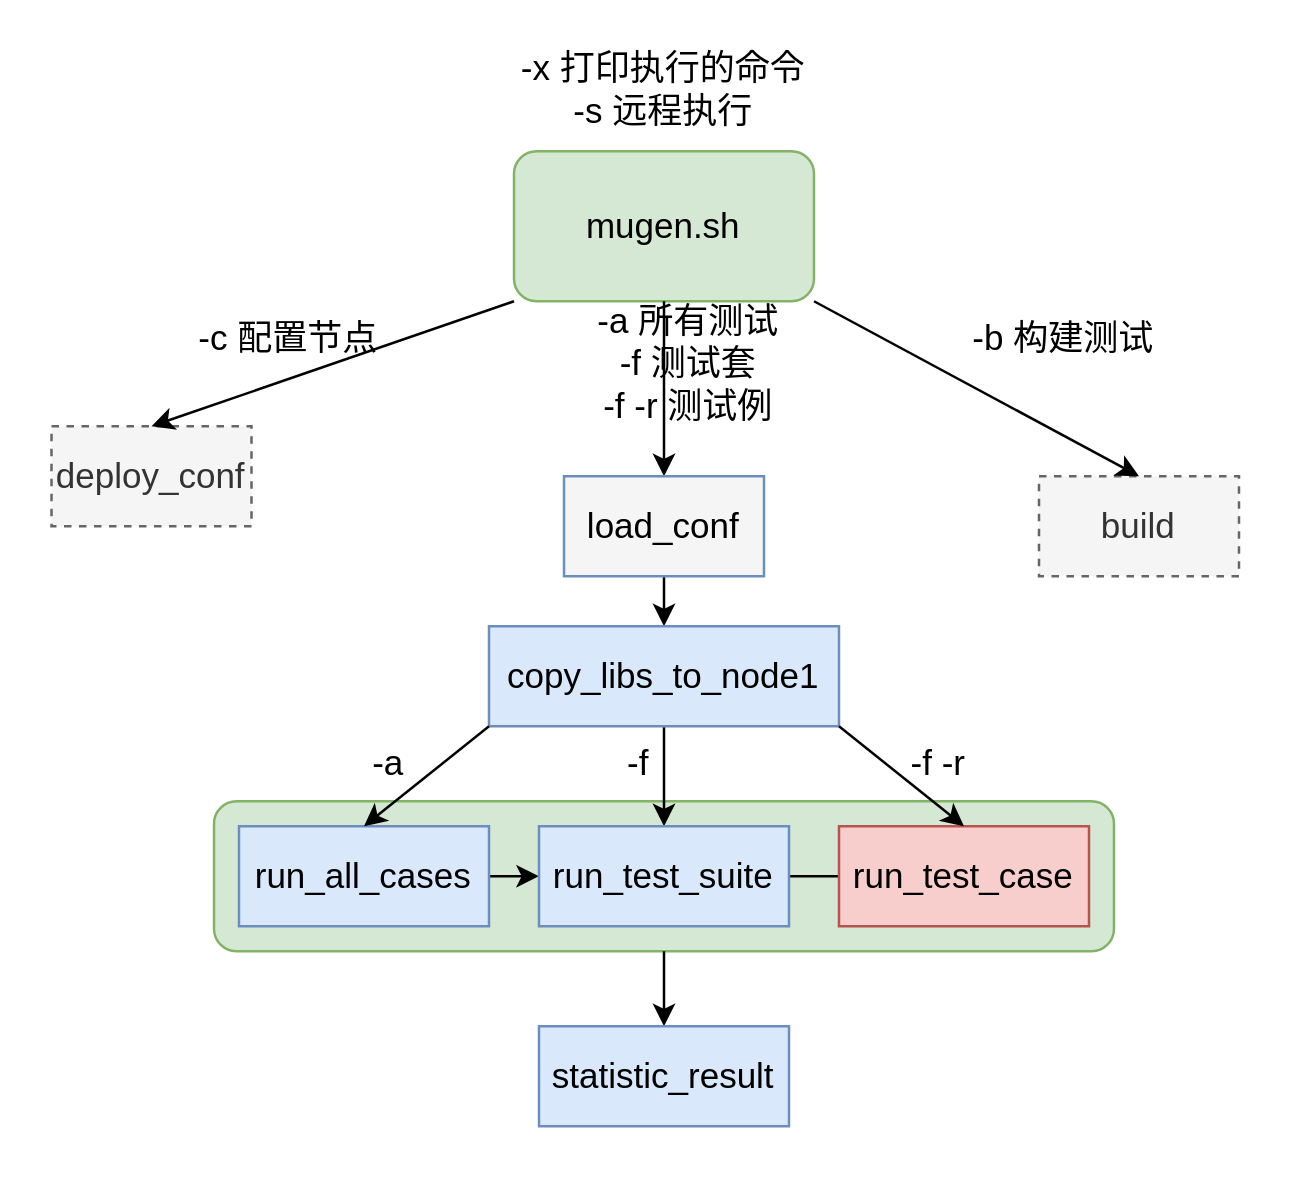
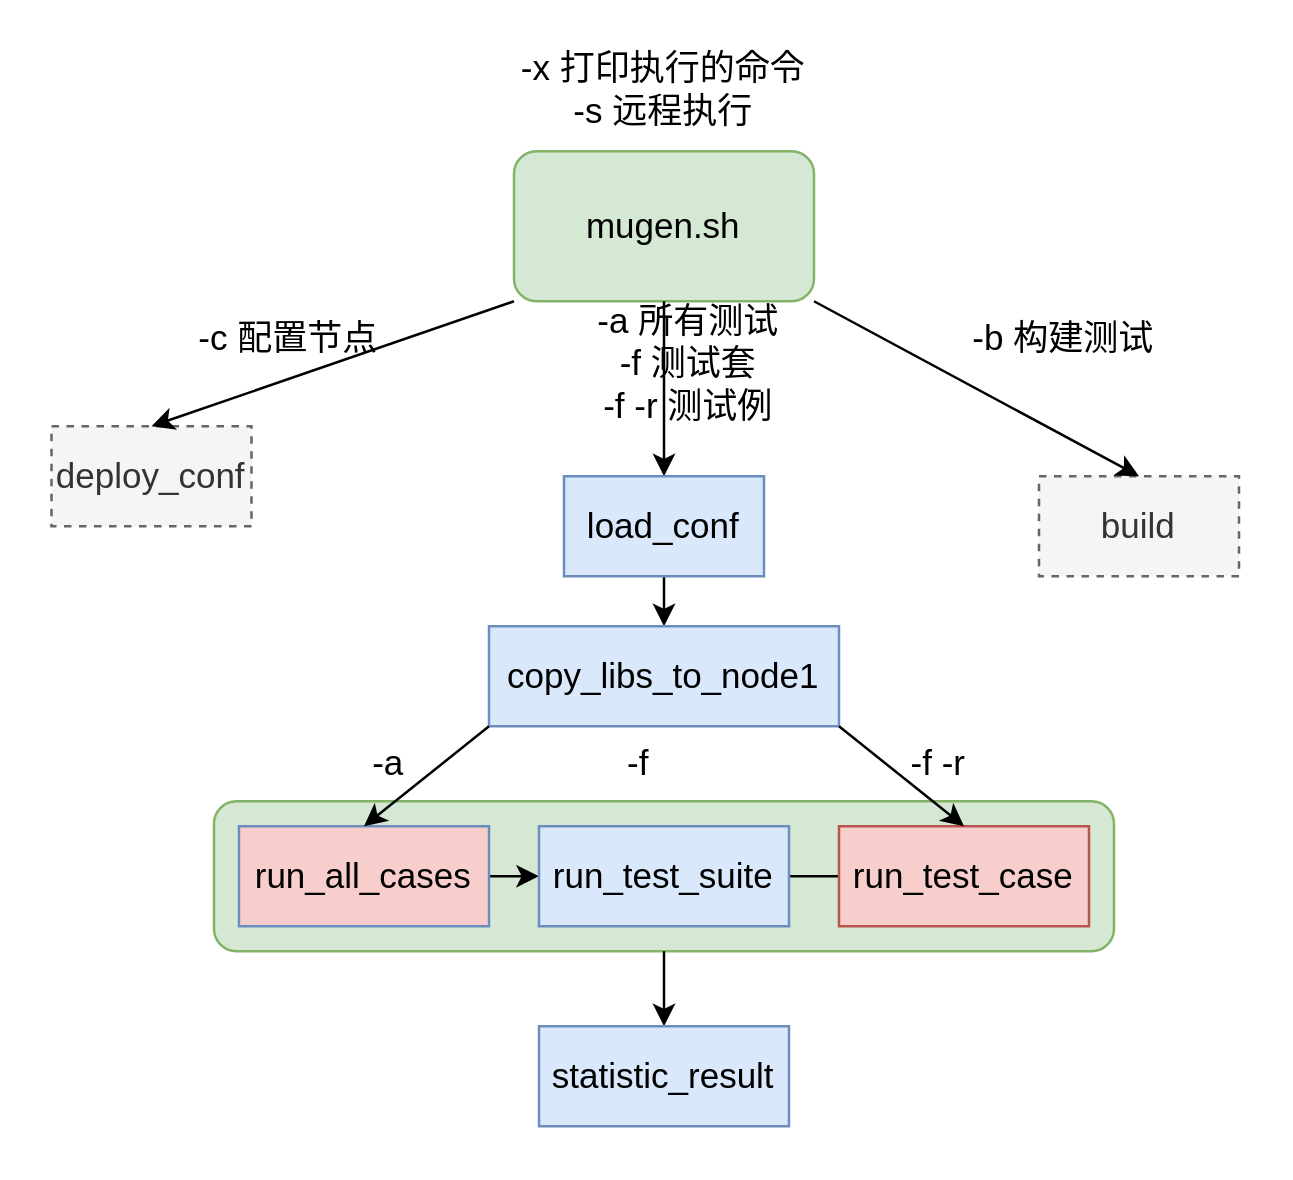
node "load_conf": fillcolor #f5f5f5 -> #dae8fc
edge "copy_libs_to_node1" -> "run_test_suite": removed
node "run_all_cases": fillcolor #dae8fc -> #f8cecc
